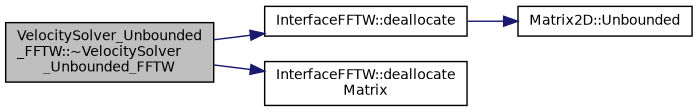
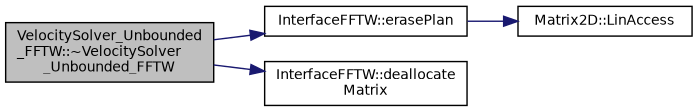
node "InterfaceFFTW::deallocate": label "InterfaceFFTW::deallocate" -> "InterfaceFFTW::erasePlan"
node "Matrix2D::Unbounded": label "Matrix2D::Unbounded" -> "Matrix2D::LinAccess"
